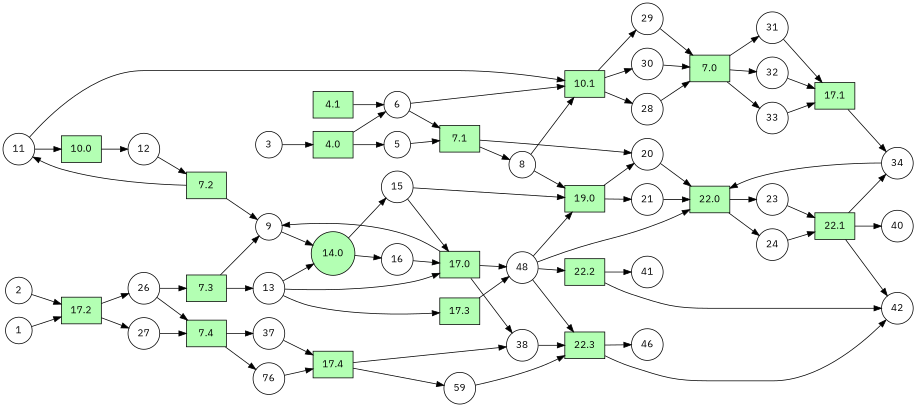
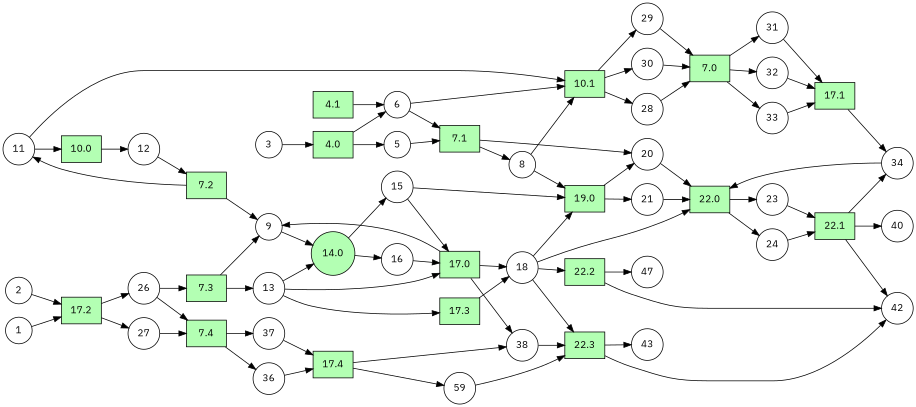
node "48": label "48" -> "18"
node "41": label "41" -> "47"
node "46": label "46" -> "43"
node "76": label "76" -> "36"
